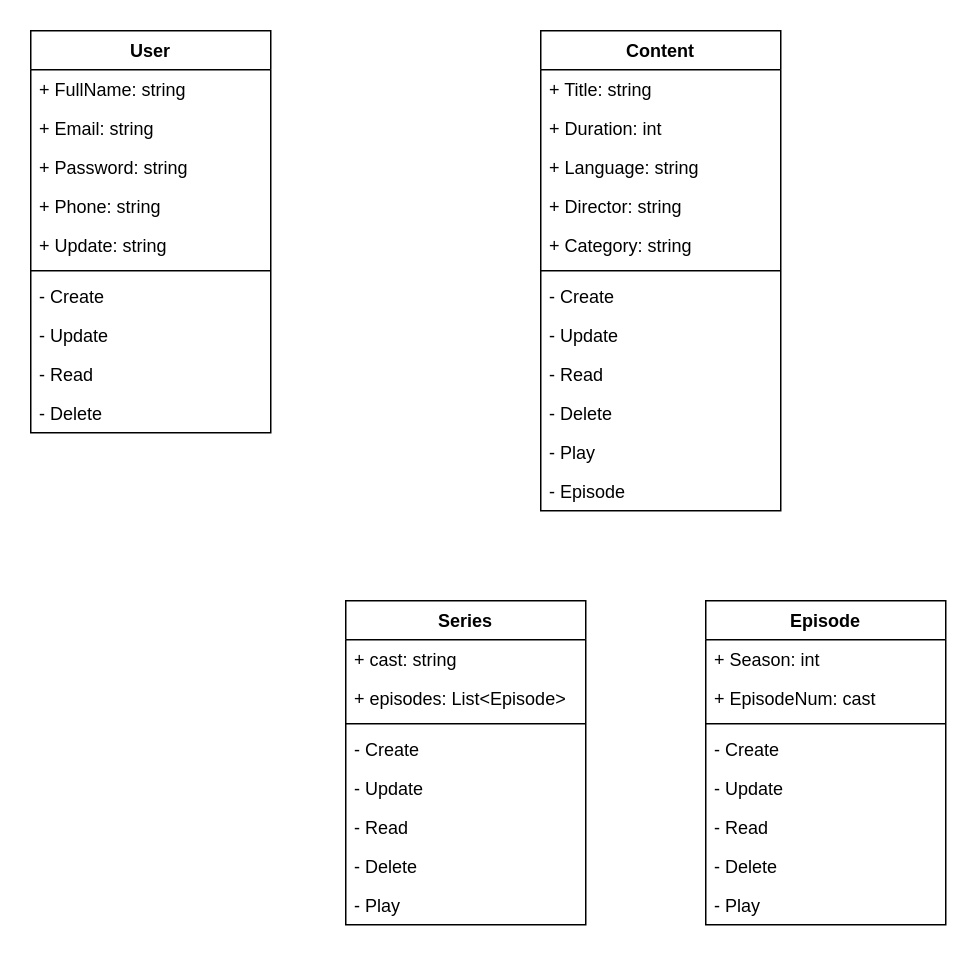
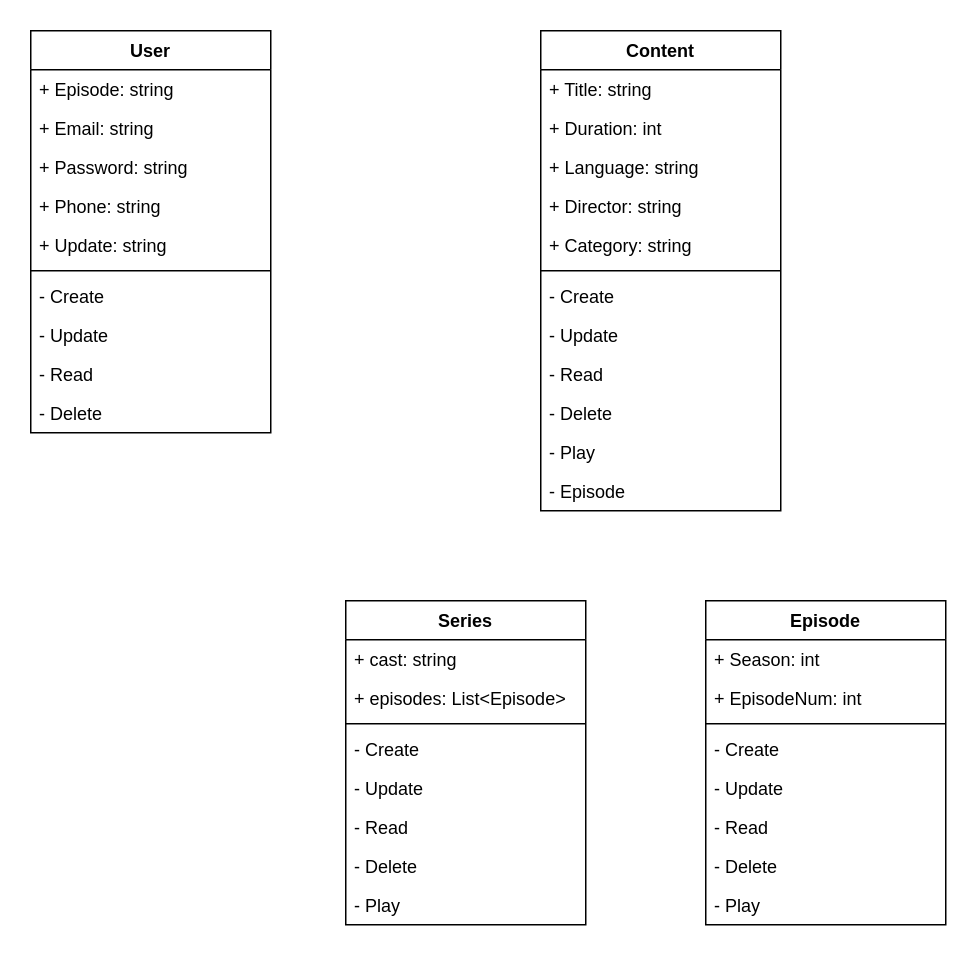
node "+ FullName: string": label "+ FullName: string" -> "+ Episode: string"
node "+ EpisodeNum: cast": label "+ EpisodeNum: cast" -> "+ EpisodeNum: int"
